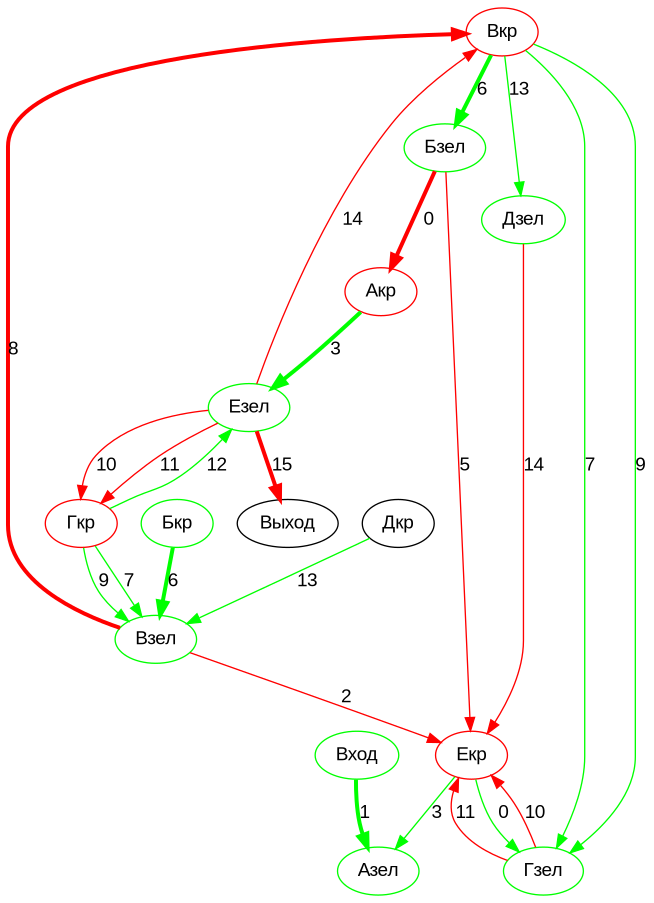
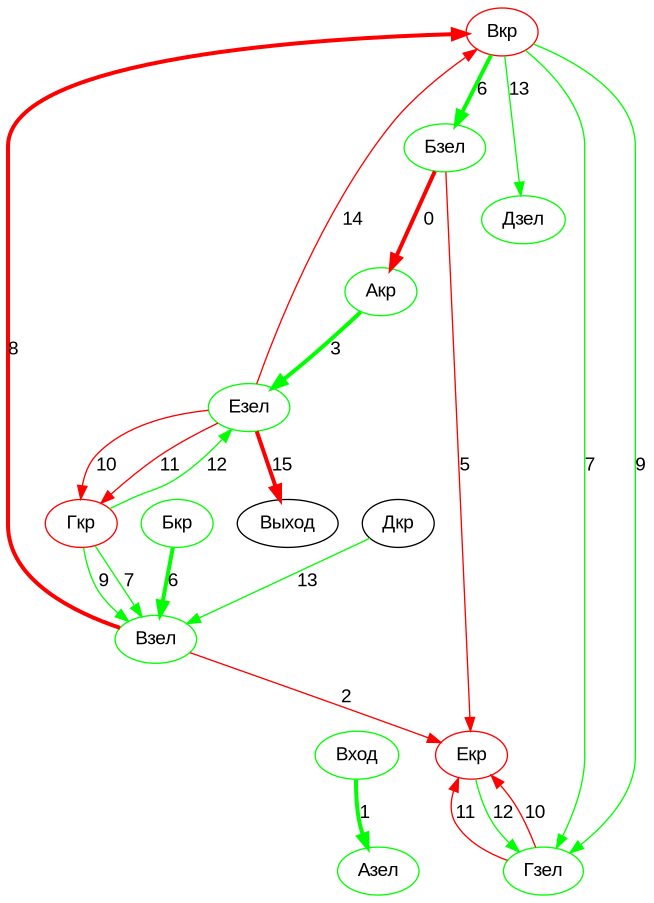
node "Акр": color red -> green
edge "Дзел" -> "Екр": removed, label "14"
edge "Екр" -> "Азел": removed, label "3"
edge "Екр" -> "Гзел": label "0" -> "12"
